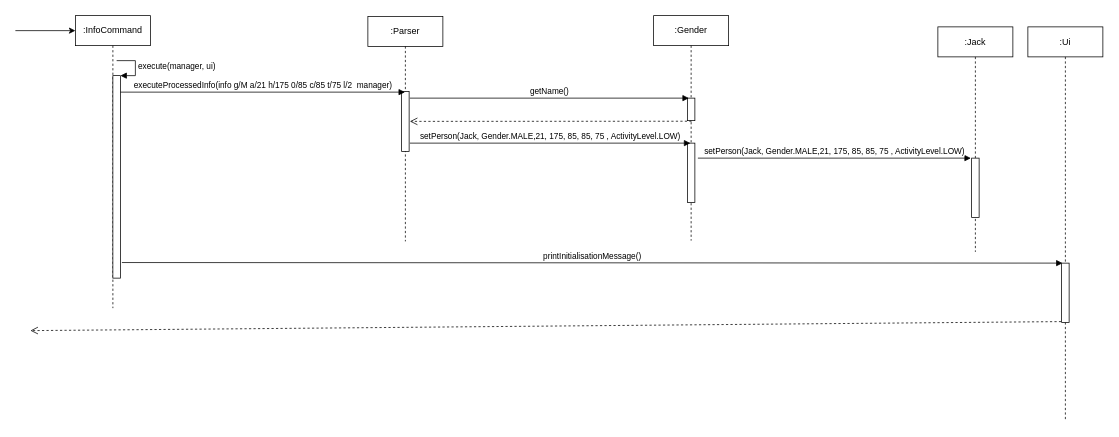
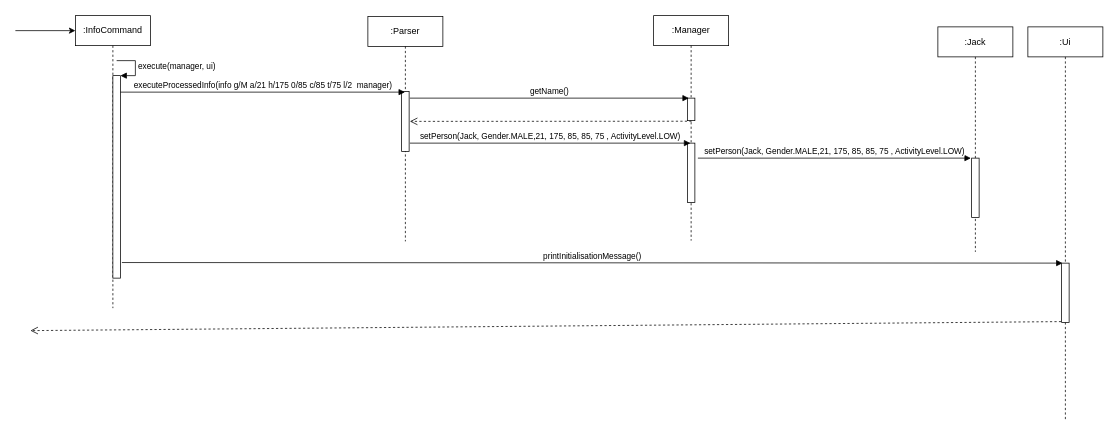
node ":Gender": label ":Gender" -> ":Manager"
